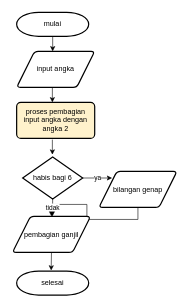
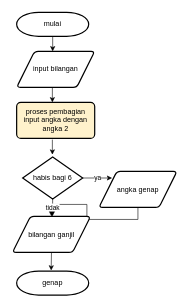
node "input angka": label "input angka" -> "input bilangan"
node "bilangan genap": label "bilangan genap" -> "angka genap"
node "pembagian ganjil": label "pembagian ganjil" -> "bilangan ganjil"
node "selesai": label "selesai" -> "genap"
